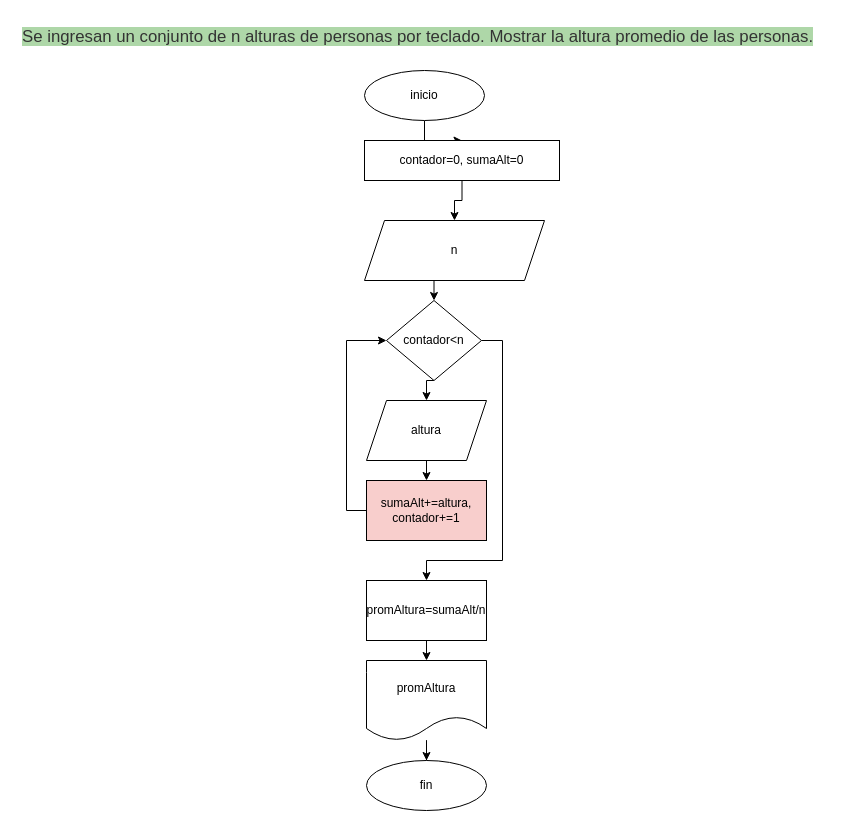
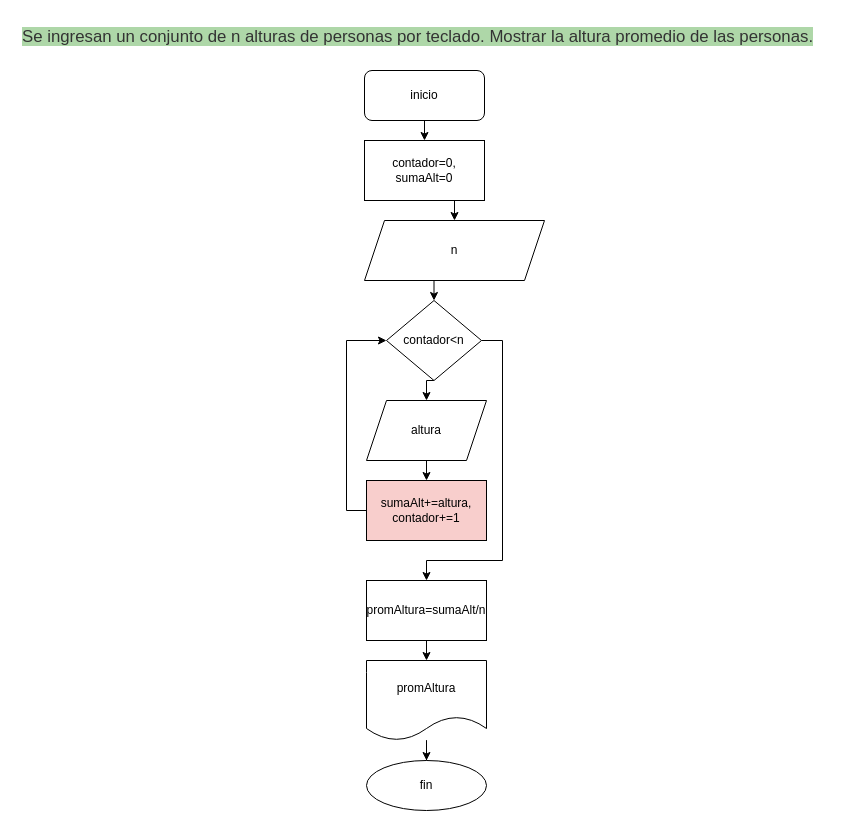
node "inicio": shape ellipse -> rounded rectangle
node "contador=0, sumaAlt=0": size 195x40 -> 120x60
